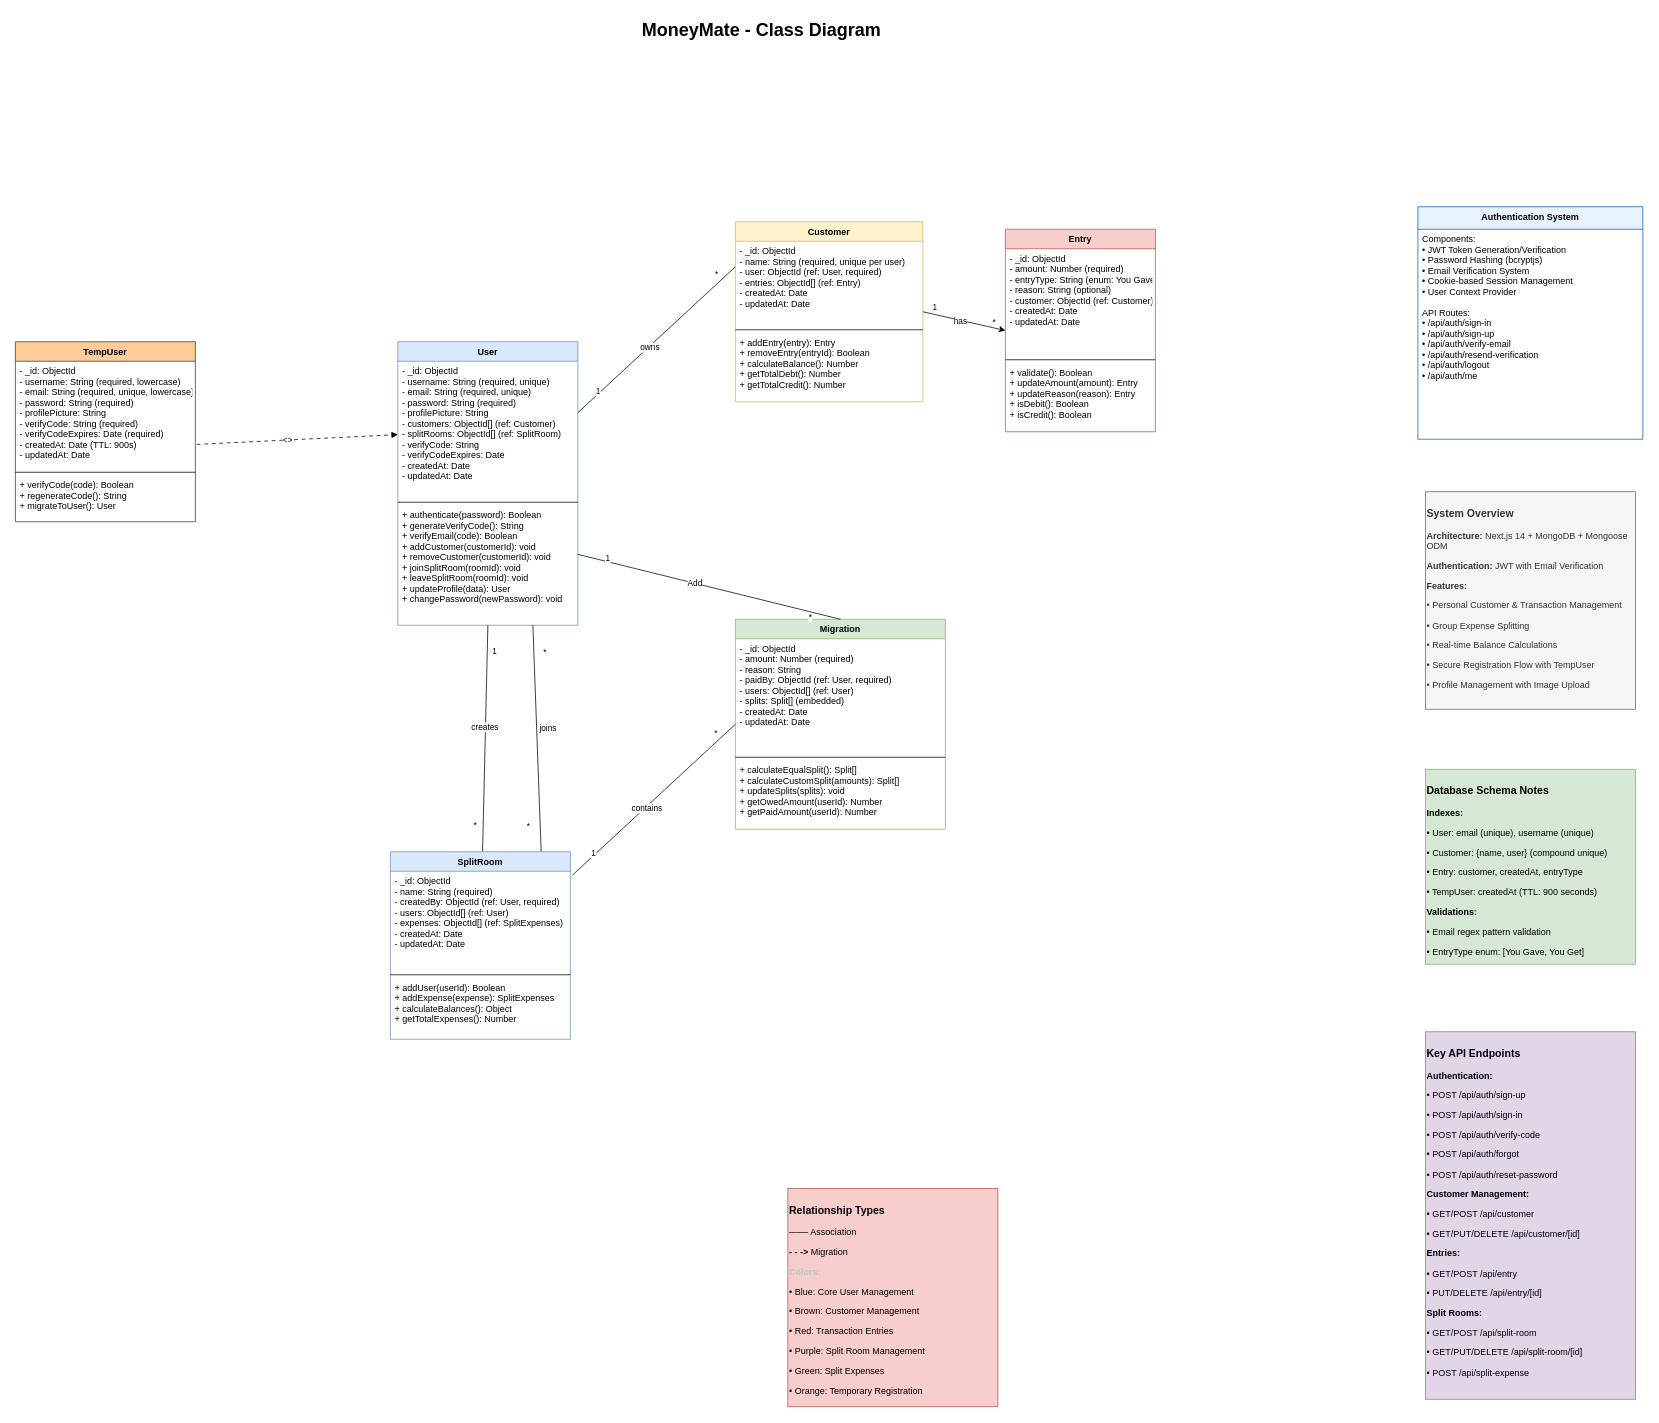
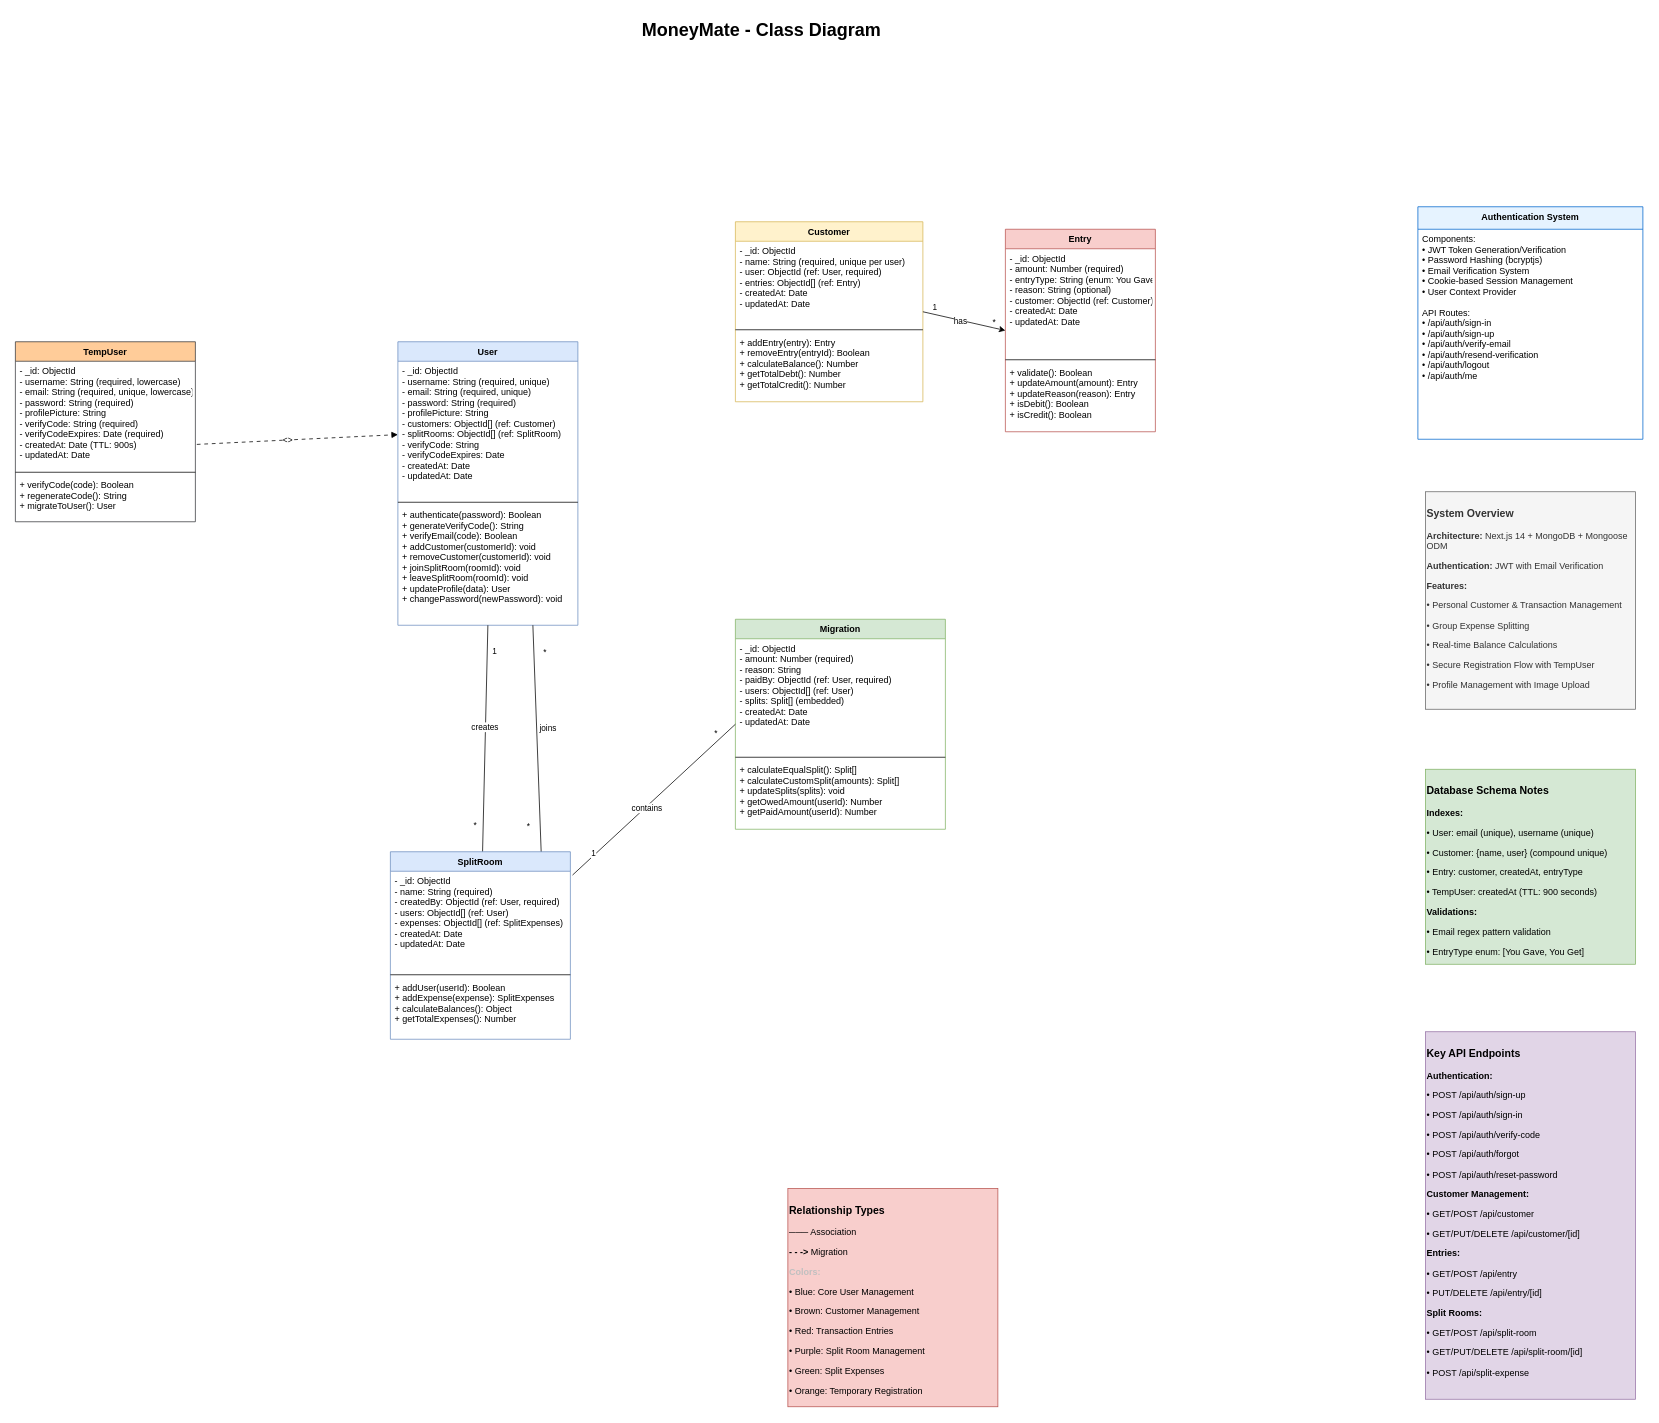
edge "Customer" -- "User": removed, labels "*", "owns", "1"
edge "User" -- "Migration": removed, labels "1", "Add", "*"
